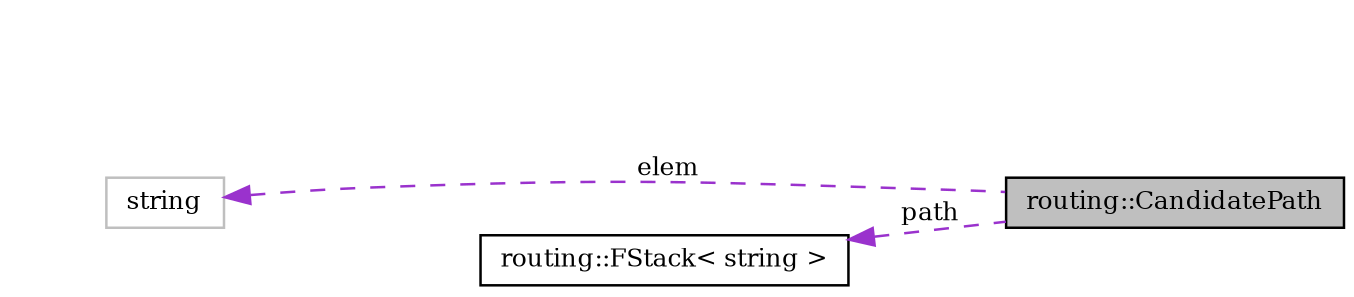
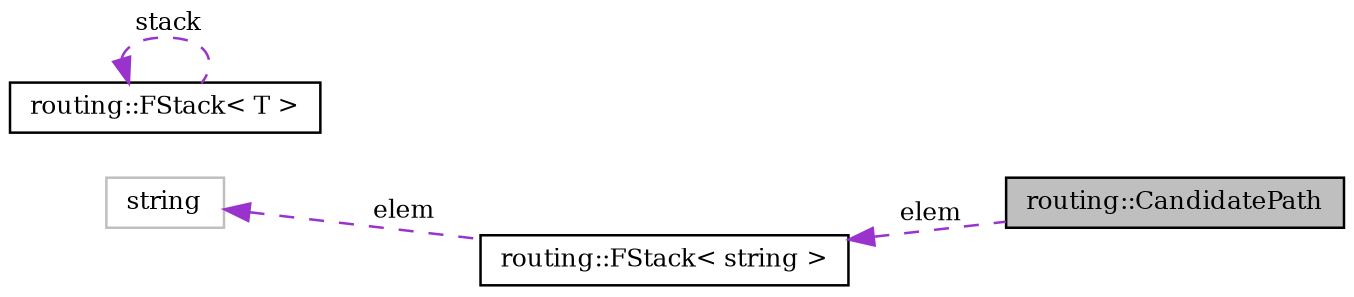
node "routing::FStack< T >": added
edge "routing::CandidatePath" -> "string": now "routing::FStack< string >" -> "string"
edge "routing::CandidatePath" -> "routing::FStack< string >": label " path" -> " elem"
